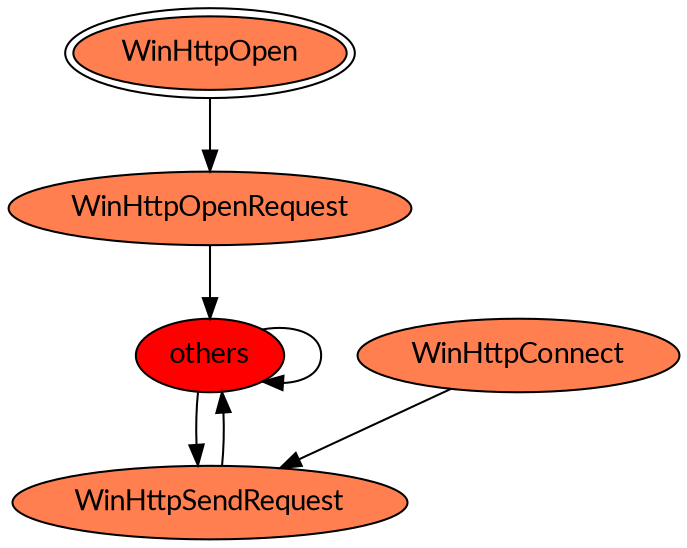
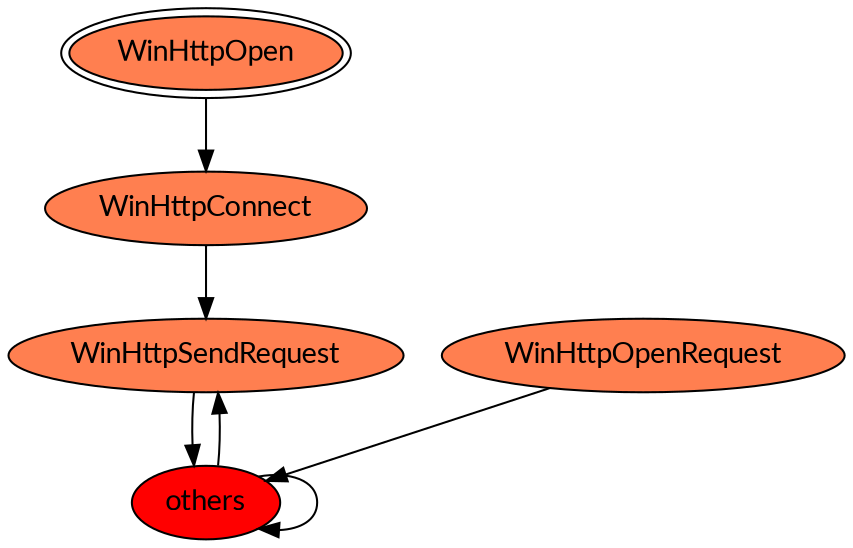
edge "WinHttpOpen" -> "WinHttpOpenRequest": now "WinHttpOpen" -> "WinHttpConnect"
